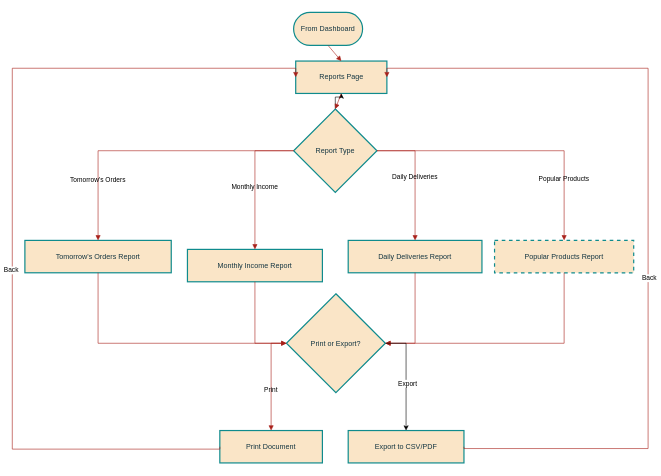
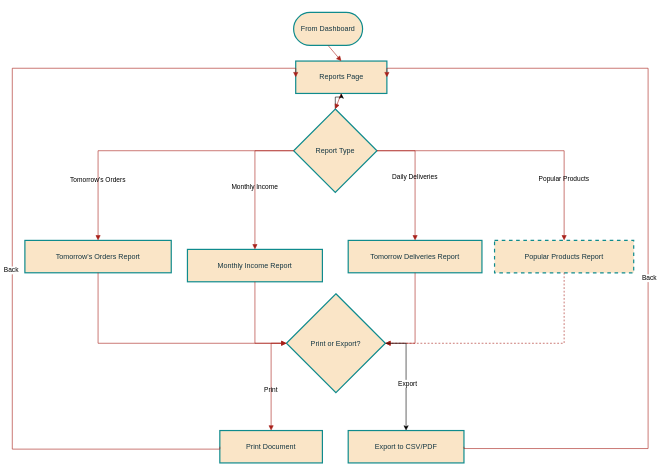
node "Daily Deliveries Report": label "Daily Deliveries Report" -> "Tomorrow Deliveries Report"
edge "Popular Products Report" -> "Print or Export?": style solid -> dashed
